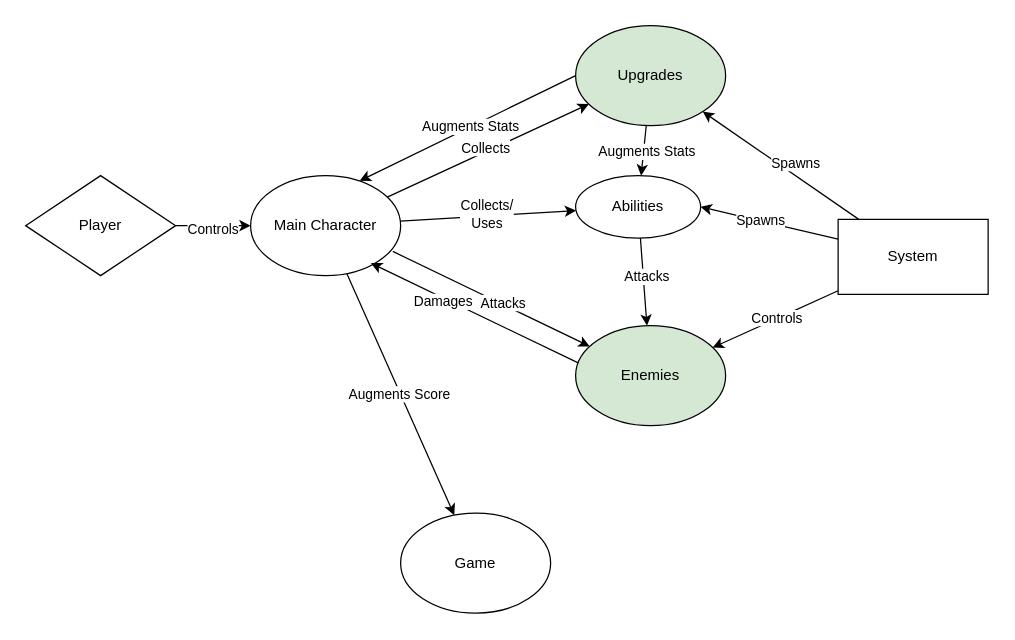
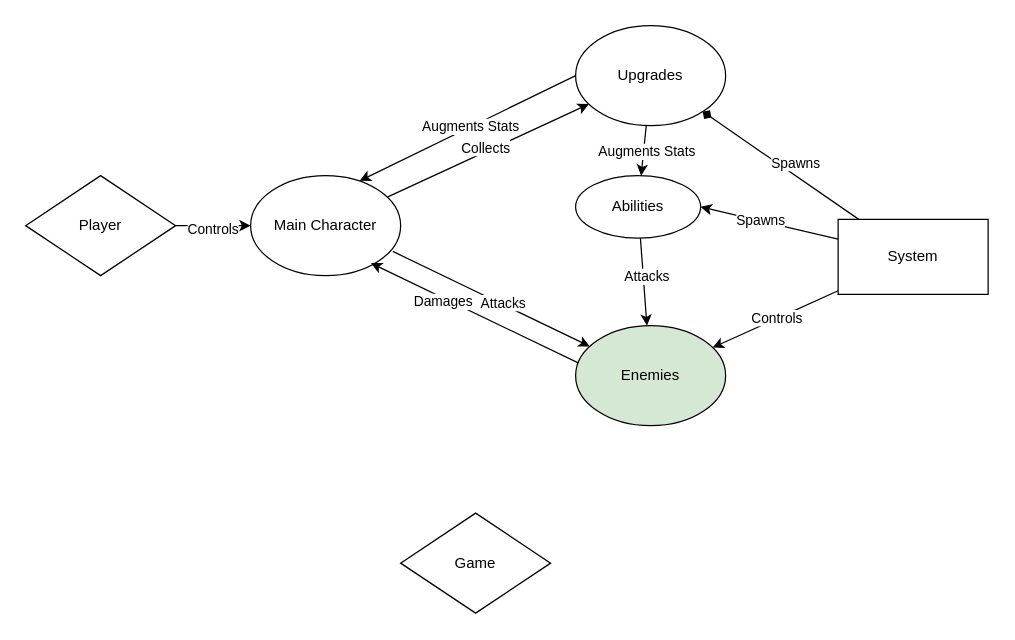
node "Upgrades": fillcolor #d5e8d4 -> #ffffff
edge "System" -> "Upgrades": arrowhead classic -> diamond
edge "Main Character" -> "Abilities": removed, label "Collects/ Uses"
edge "Main Character" -> "Game": removed, label "Augments Score"
node "Game": shape ellipse -> diamond
